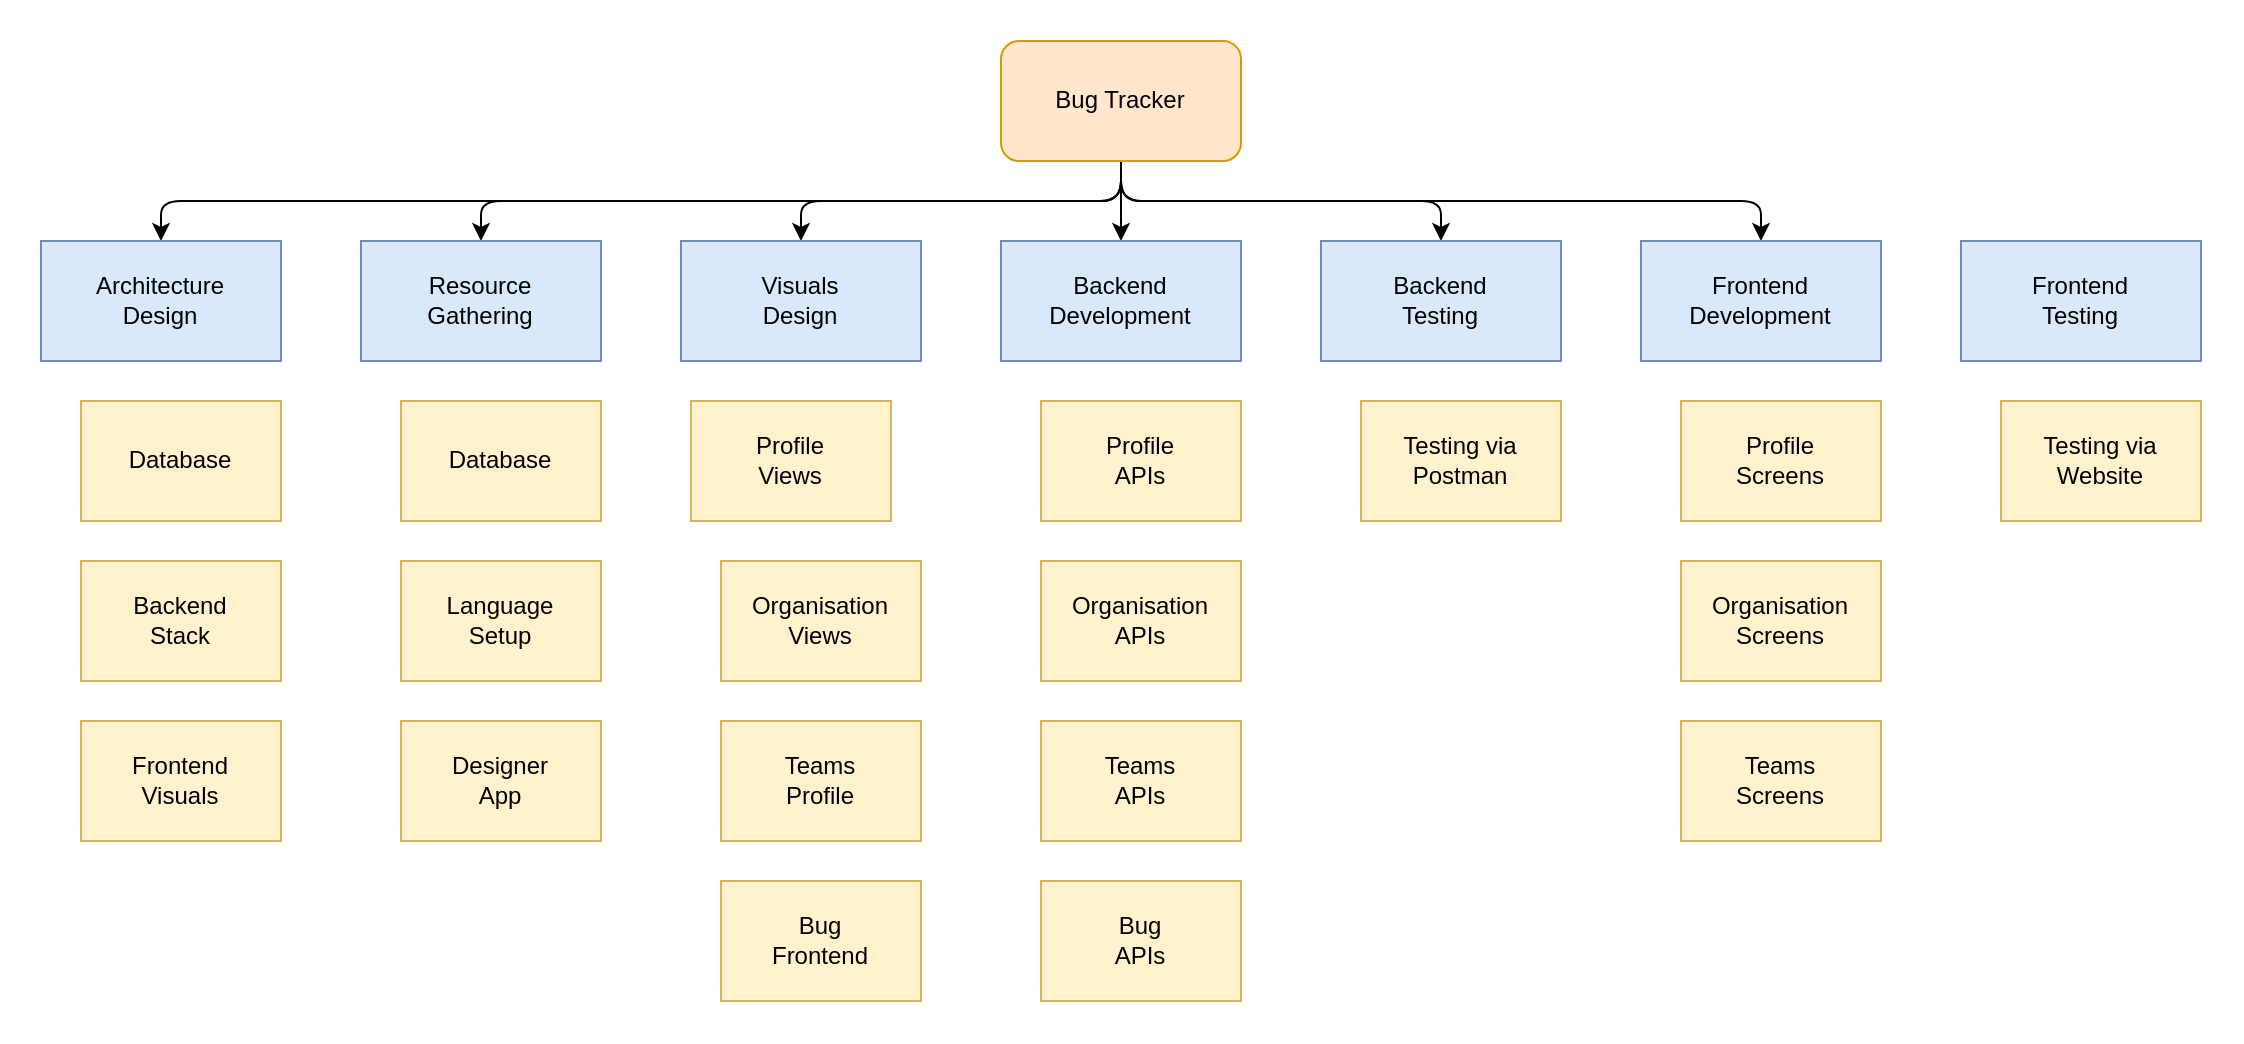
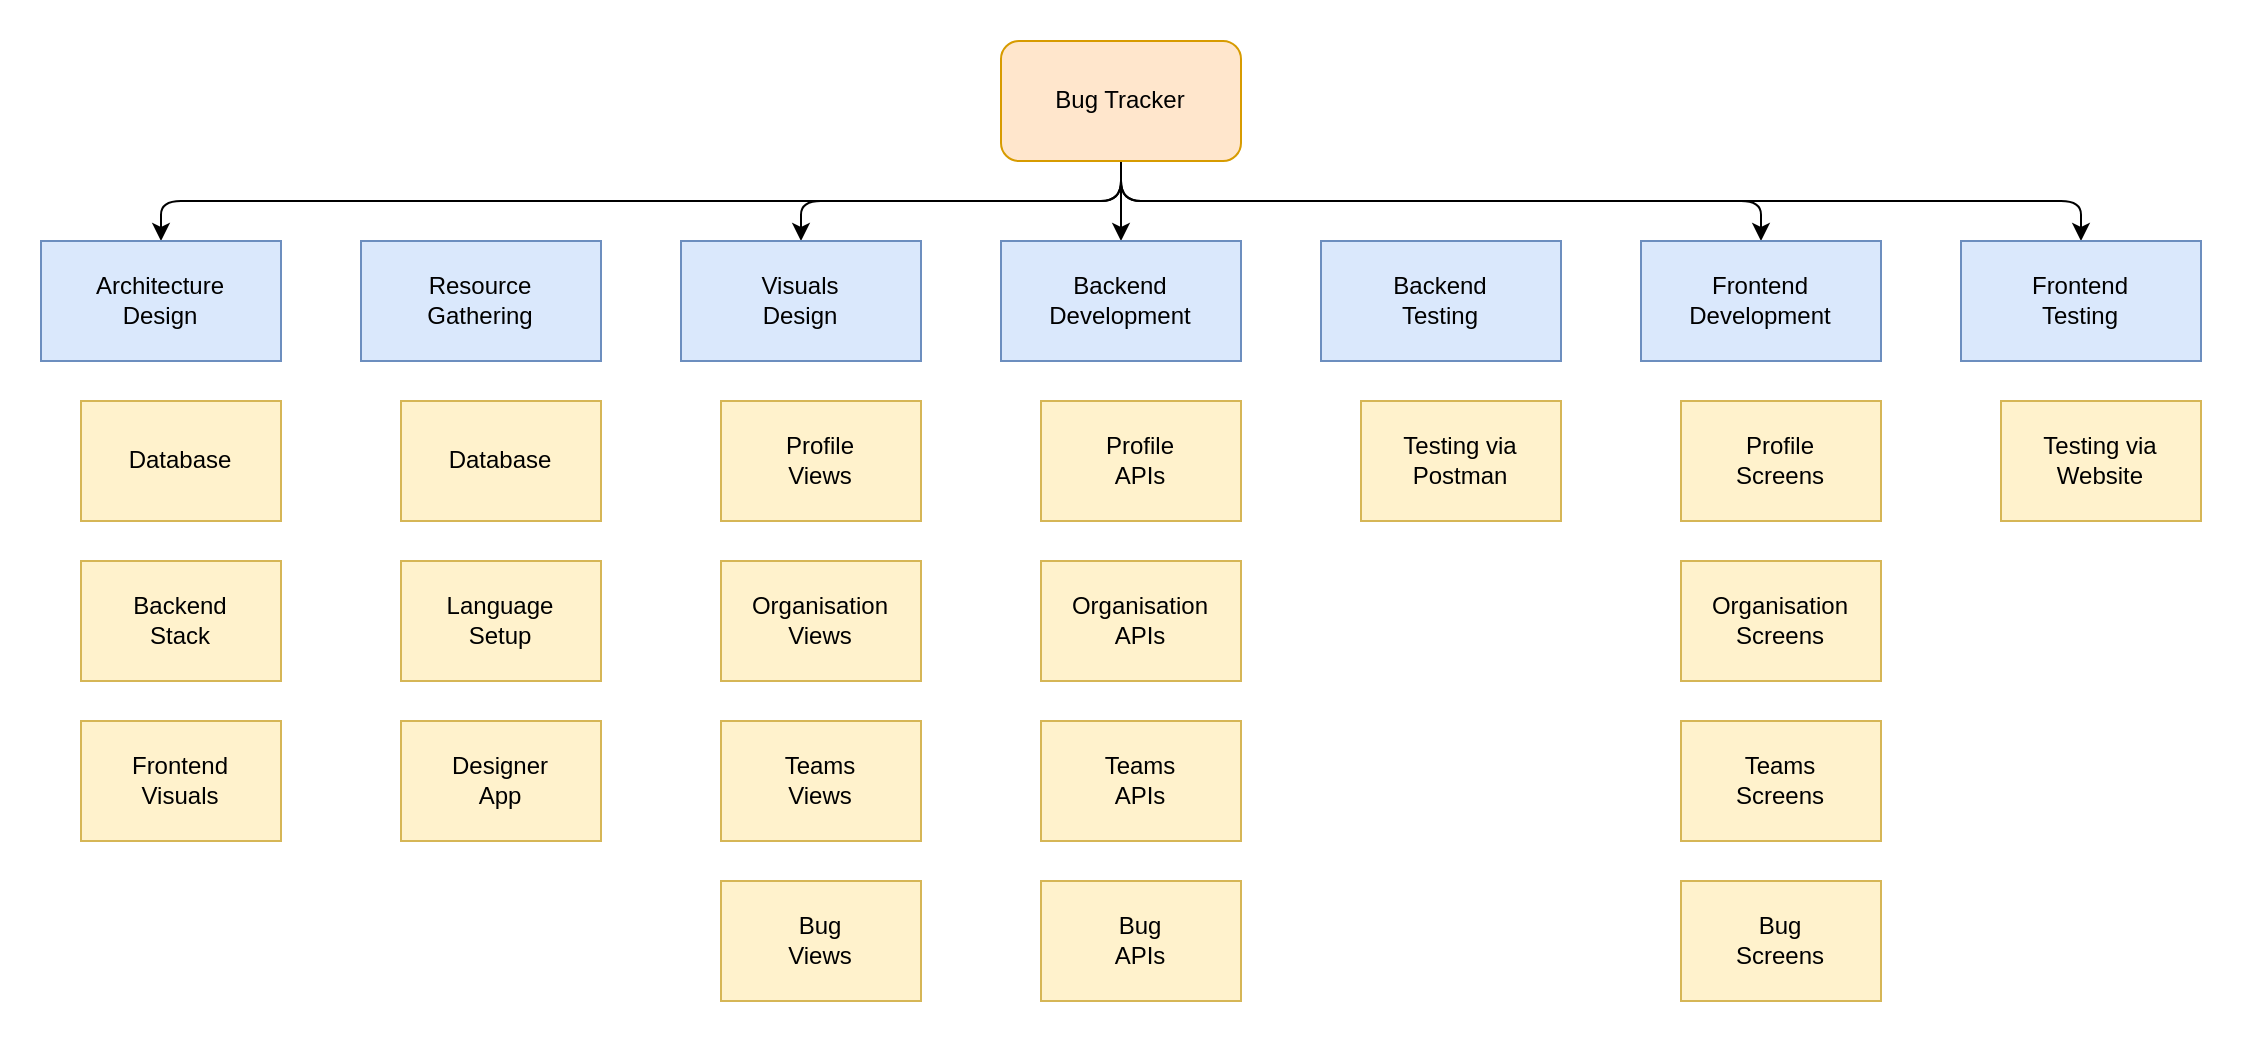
edge "Bug Tracker" -> "Frontend Testing": added
edge "Bug Tracker" -> "Resource Gathering": removed
edge "Bug Tracker" -> "Backend Testing": removed
node "Profile Views": moved (791, 461) -> (821, 461)
node "Teams Profile": label "Teams Profile" -> "Teams Views"
node "Bug Frontend": label "Bug Frontend" -> "Bug Views"
node "Bug Screens": added
